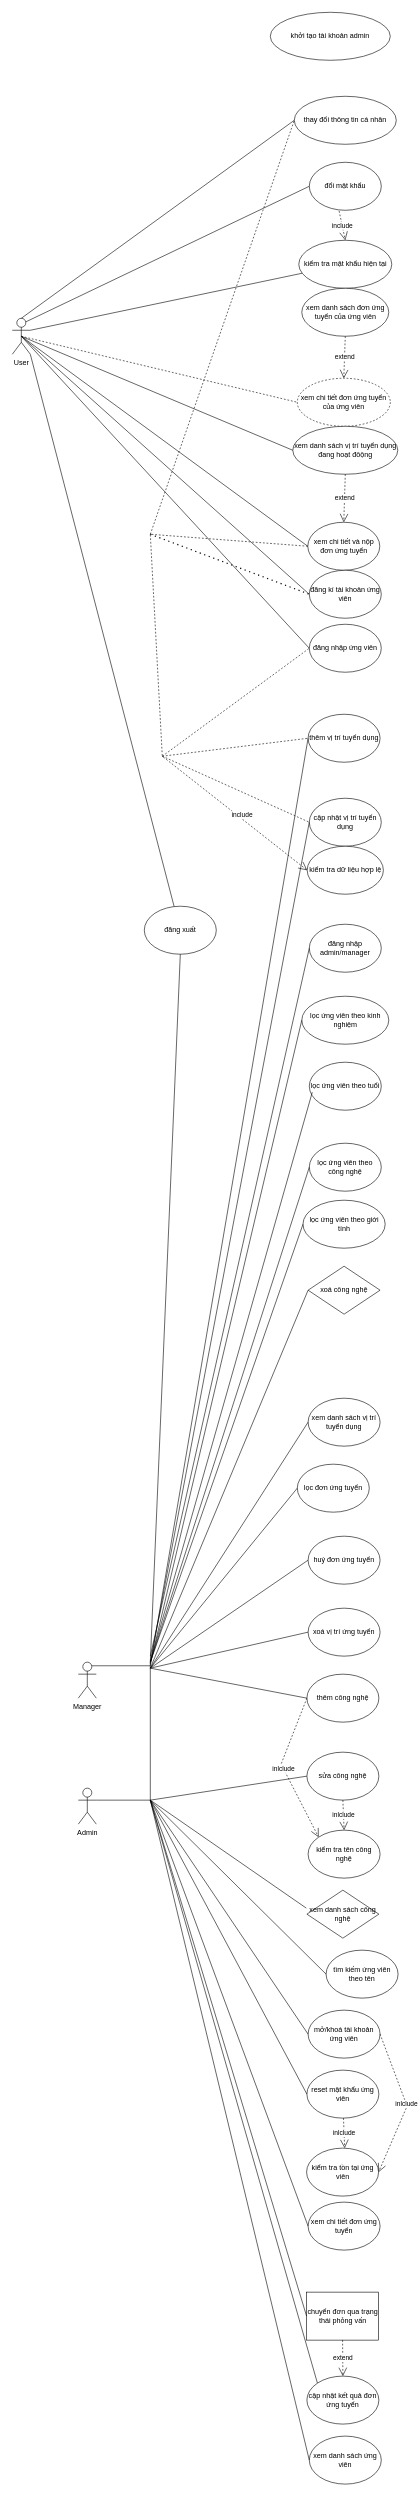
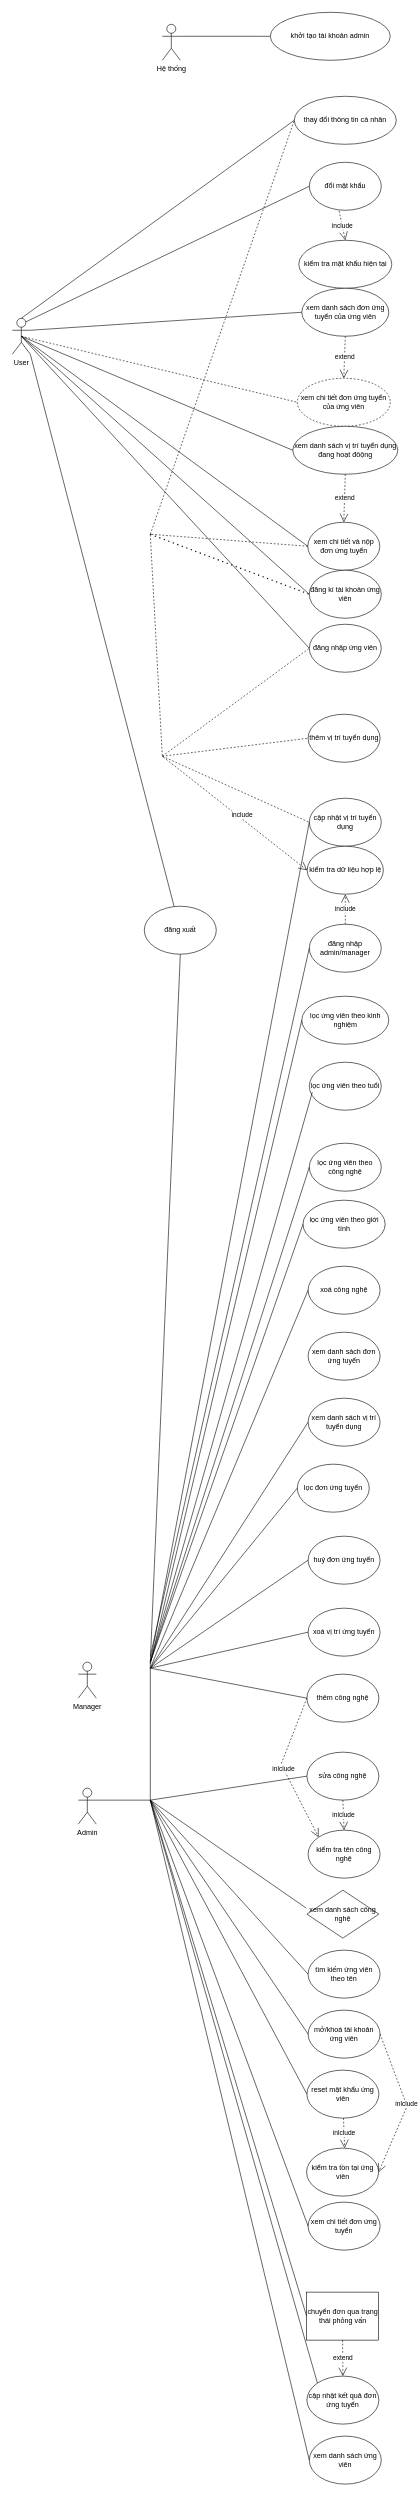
edge "khởi tạo tài khoản admin" -- "Hệ thống": added
node "Hệ thống": added
edge "kiểm tra mật khẩu hiện tại" -- "User": now "xem danh sách đơn ứng tuyển của ứng viên" -- "User"
edge "đăng nhập admin/manager" -> "kiểm tra dữ liệu hợp lệ": added, label "include"
edge "thêm vị trí tuyển dụng" -- "Manager": removed
node "xoá công nghệ": shape diamond -> ellipse
node "xem danh sách đơn ứng tuyển": added
node "tìm kiếm ứng viên theo tên": moved (362, 1974) -> (344, 1974)
